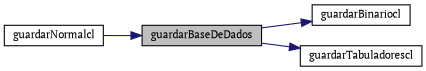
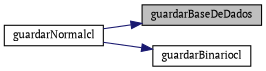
edge "guardarBaseDeDados" -> "guardarBinariocl": now "guardarNormalcl" -> "guardarBinariocl"
node "guardarTabuladorescl": removed
